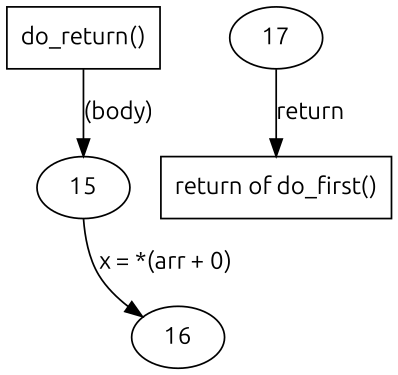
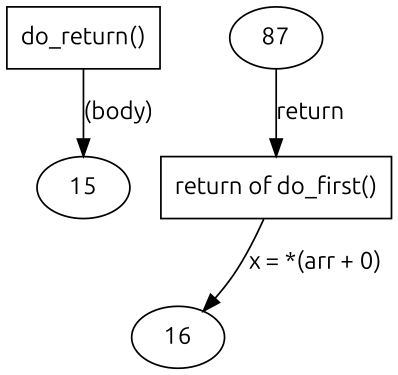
node "17": label "17" -> "87"
edge "15" -> "16": now "return of do_first()" -> "16"
